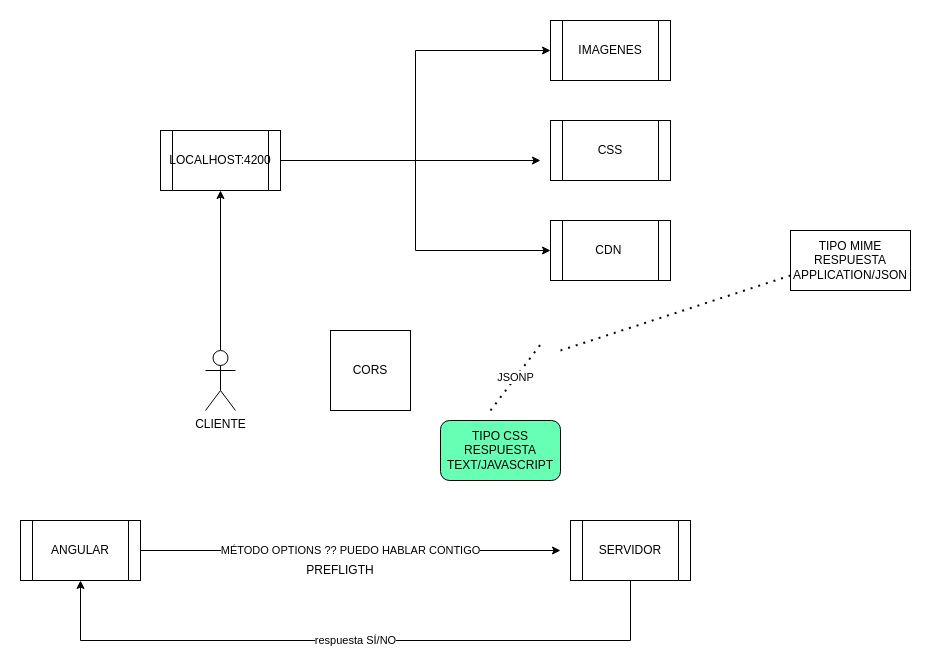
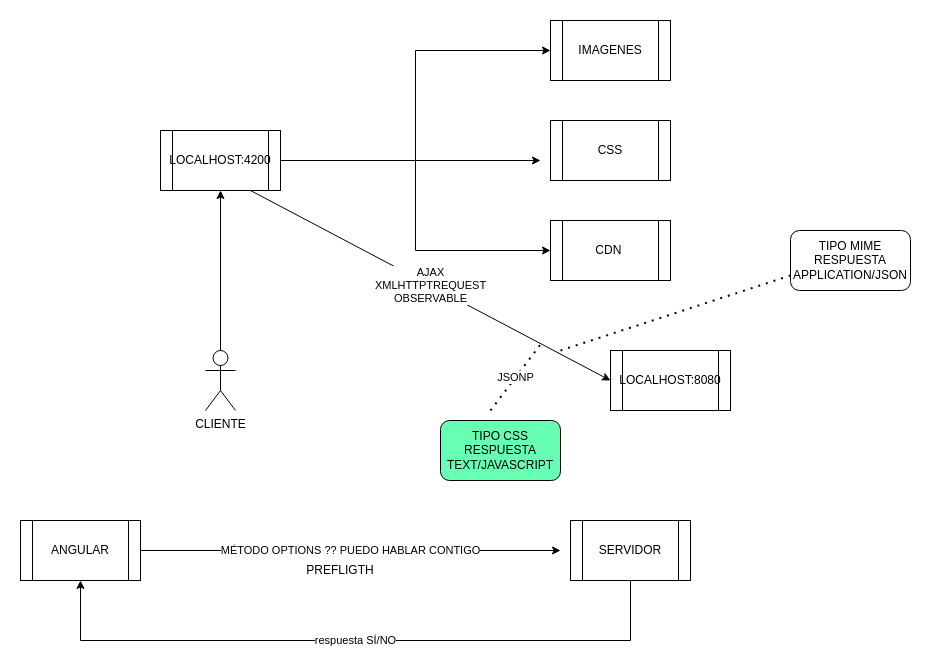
node "TIPO MIME RESPUESTA APPLICATION/JSON": shape rectangle -> rounded rectangle
edge "LOCALHOST:4200" -> "LOCALHOST:8080": added, label "AJAX XMLHTTPTREQUEST OBSERVABLE"
node "CORS": removed
node "LOCALHOST:8080": added
